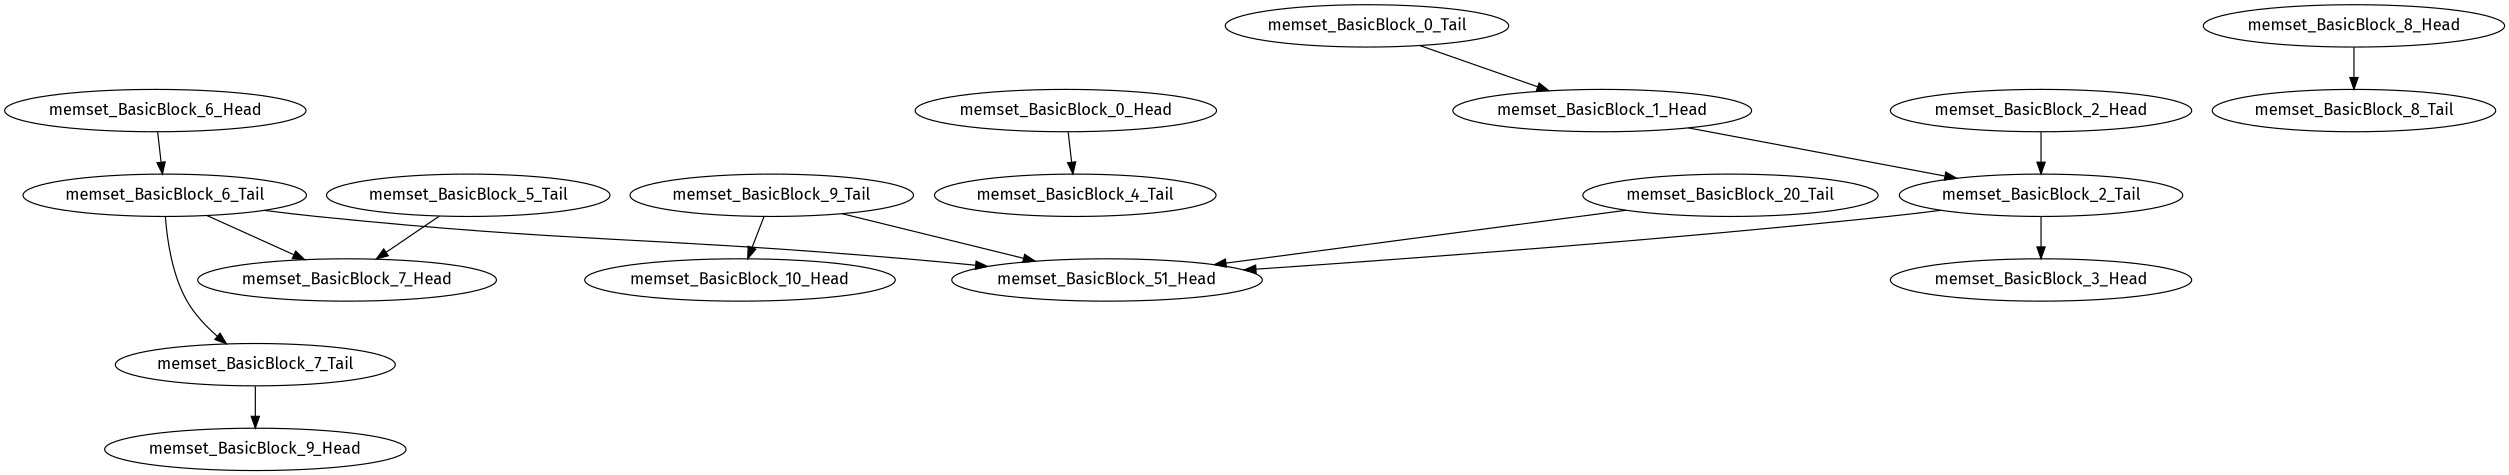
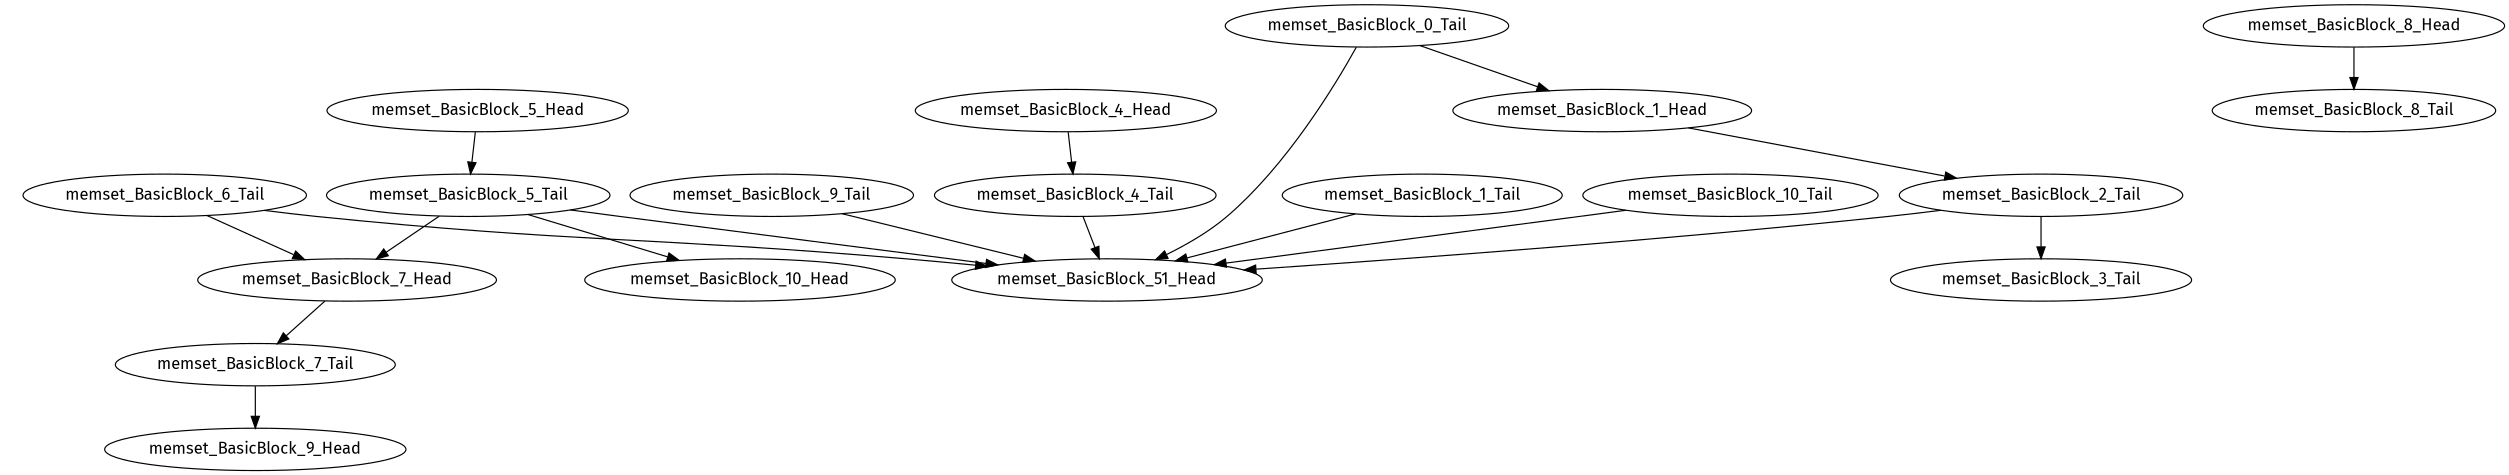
node "memset_BasicBlock_6_Head": removed
node "memset_BasicBlock_5_Head": added
node "memset_BasicBlock_0_Head": label "memset_BasicBlock_0_Head" -> "memset_BasicBlock_4_Head"
node "memset_BasicBlock_2_Head": removed
edge "memset_BasicBlock_0_Tail" -> "memset_BasicBlock_51_Head": added
node "memset_BasicBlock_1_Tail": added
node "memset_BasicBlock_20_Tail": label "memset_BasicBlock_20_Tail" -> "memset_BasicBlock_10_Tail"
edge "memset_BasicBlock_9_Tail" -> "memset_BasicBlock_10_Head": now "memset_BasicBlock_5_Tail" -> "memset_BasicBlock_10_Head"
edge "memset_BasicBlock_4_Tail" -> "memset_BasicBlock_51_Head": added
edge "memset_BasicBlock_5_Tail" -> "memset_BasicBlock_51_Head": added
node "memset_BasicBlock_3_Head": label "memset_BasicBlock_3_Head" -> "memset_BasicBlock_3_Tail"
edge "memset_BasicBlock_6_Tail" -> "memset_BasicBlock_7_Tail": now "memset_BasicBlock_7_Head" -> "memset_BasicBlock_7_Tail"
